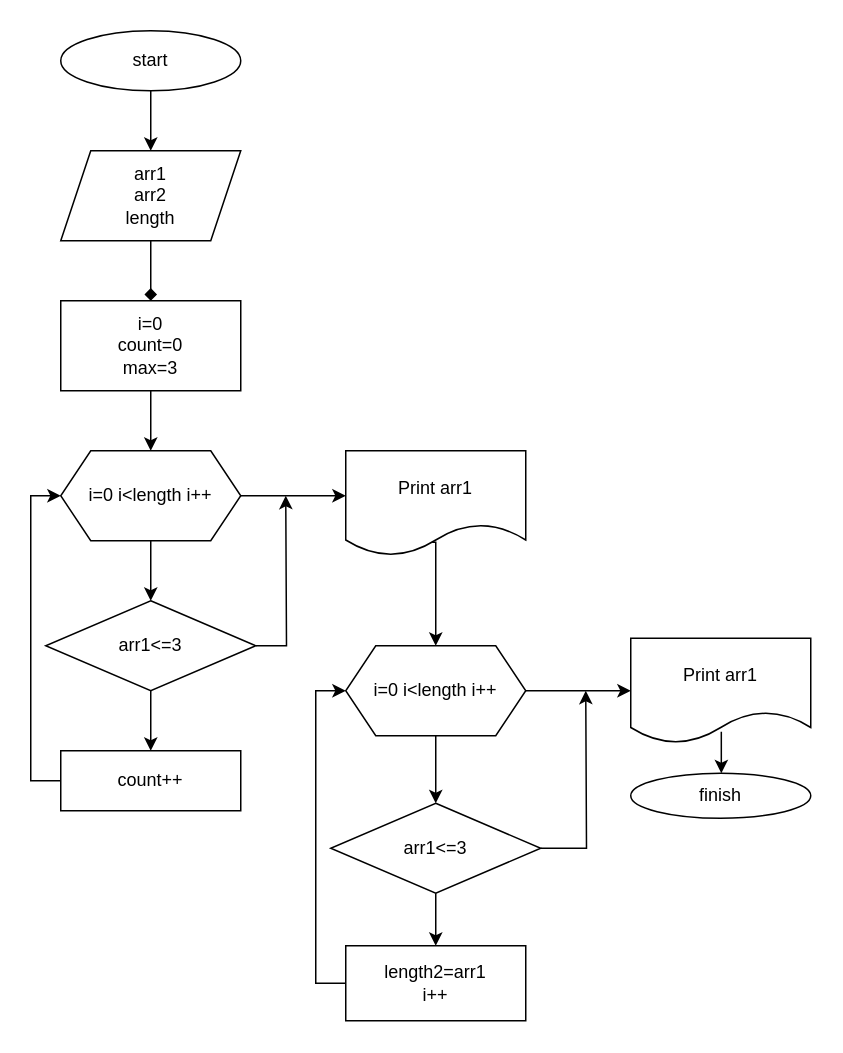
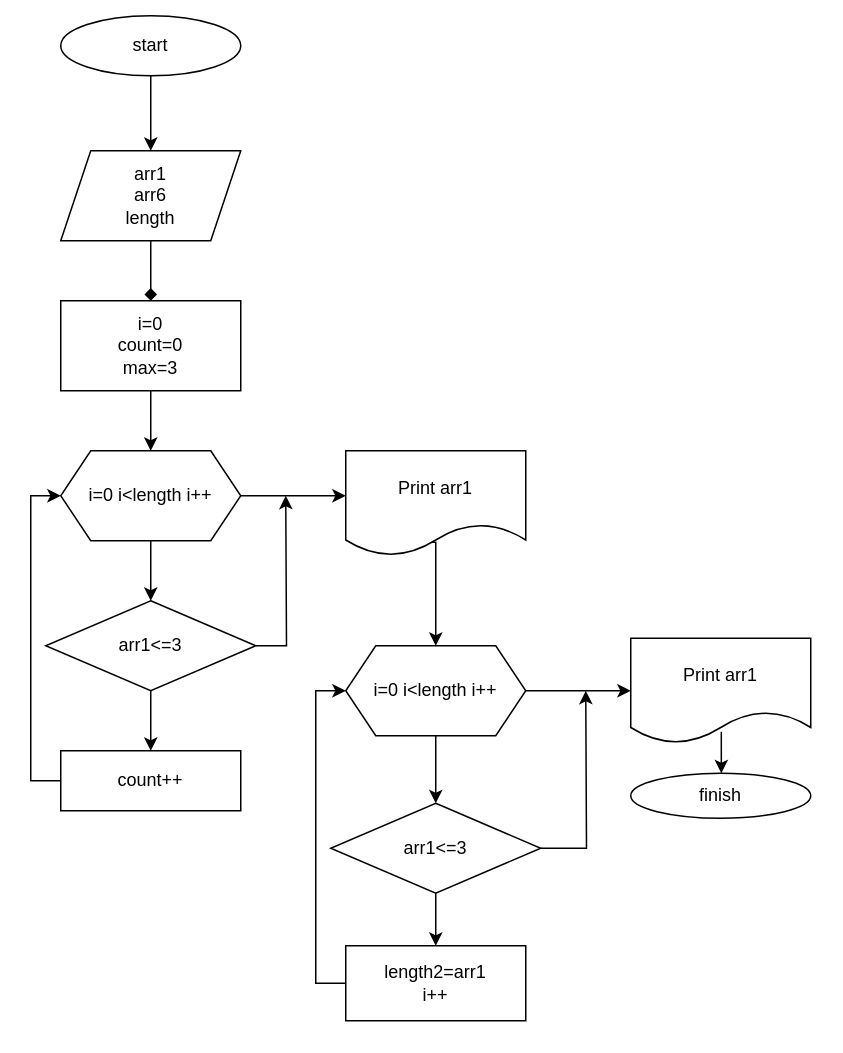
node "start": moved (151, 61) -> (151, 46)
node "arr1 arr2 length": label "arr1 arr2 length" -> "arr1 arr6 length"
